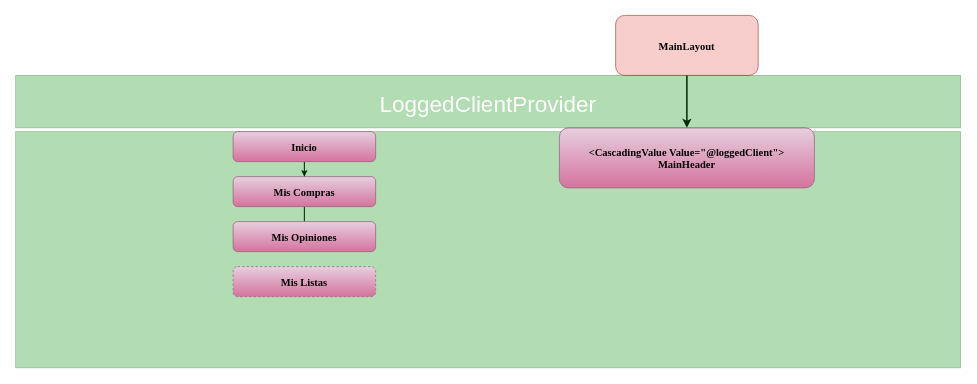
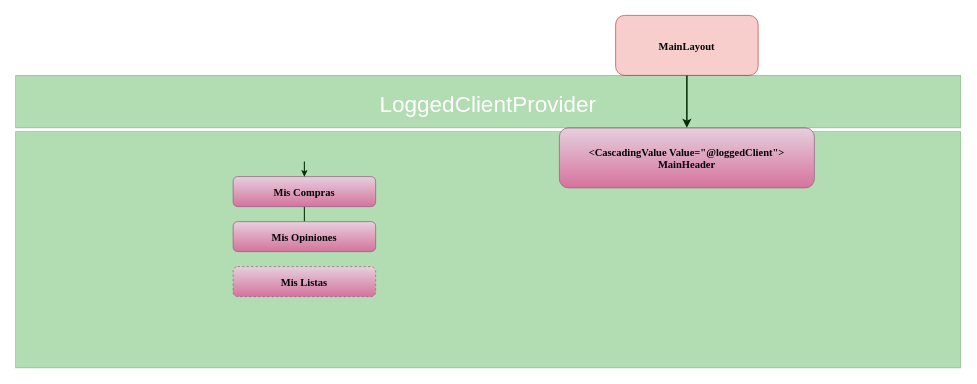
node "Inicio": removed
